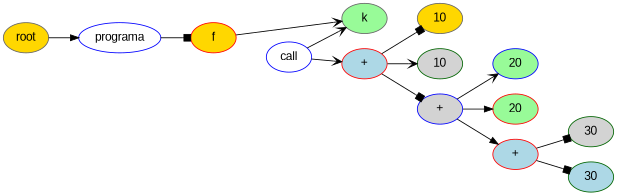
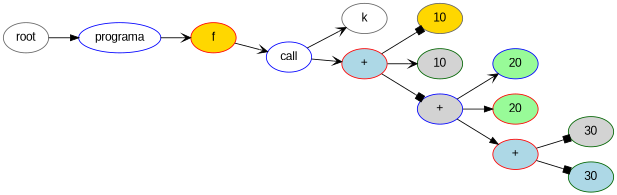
node "k": fillcolor palegreen -> white
edge "f" -> "k": now "f" -> "call"
node "root": fillcolor gold -> white
edge "programa" -> "f": arrowhead box -> vee
